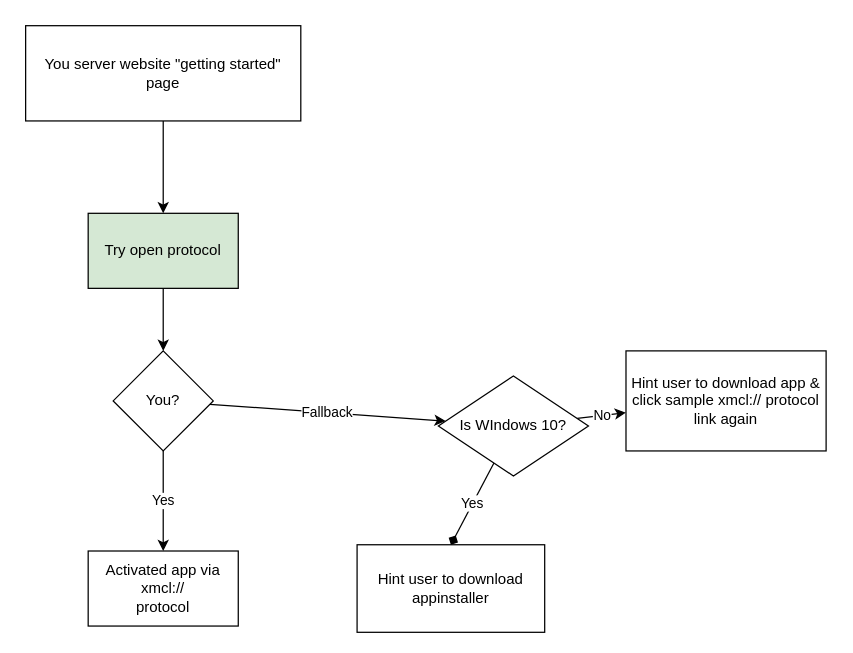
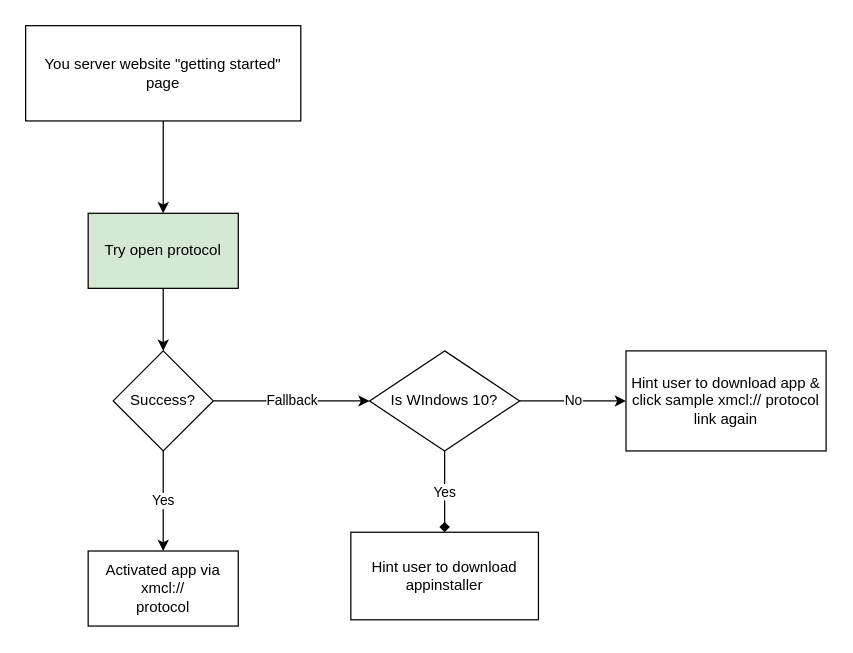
node "You?": label "You?" -> "Success?"
node "Is WIndows 10?": moved (513, 426) -> (444, 401)
node "Hint user to download appinstaller": moved (451, 588) -> (444, 576)
